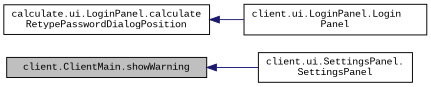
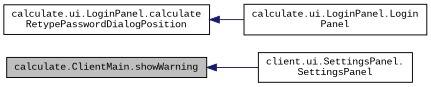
node "client.ui.LoginPanel.Login Panel": label "client.ui.LoginPanel.Login Panel" -> "calculate.ui.LoginPanel.Login Panel"
node "client.ClientMain.showWarning": label "client.ClientMain.showWarning" -> "calculate.ClientMain.showWarning"
